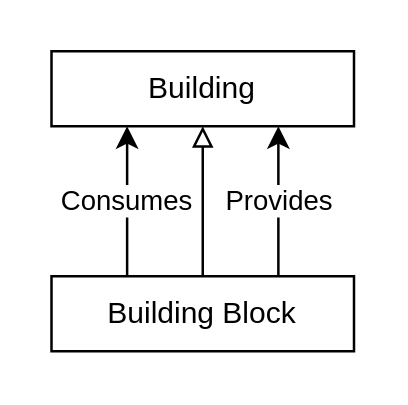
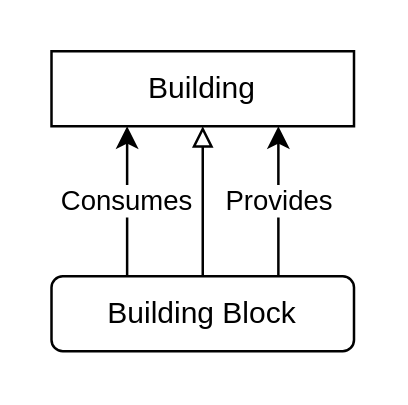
node "Building Block": shape rectangle -> rounded rectangle
